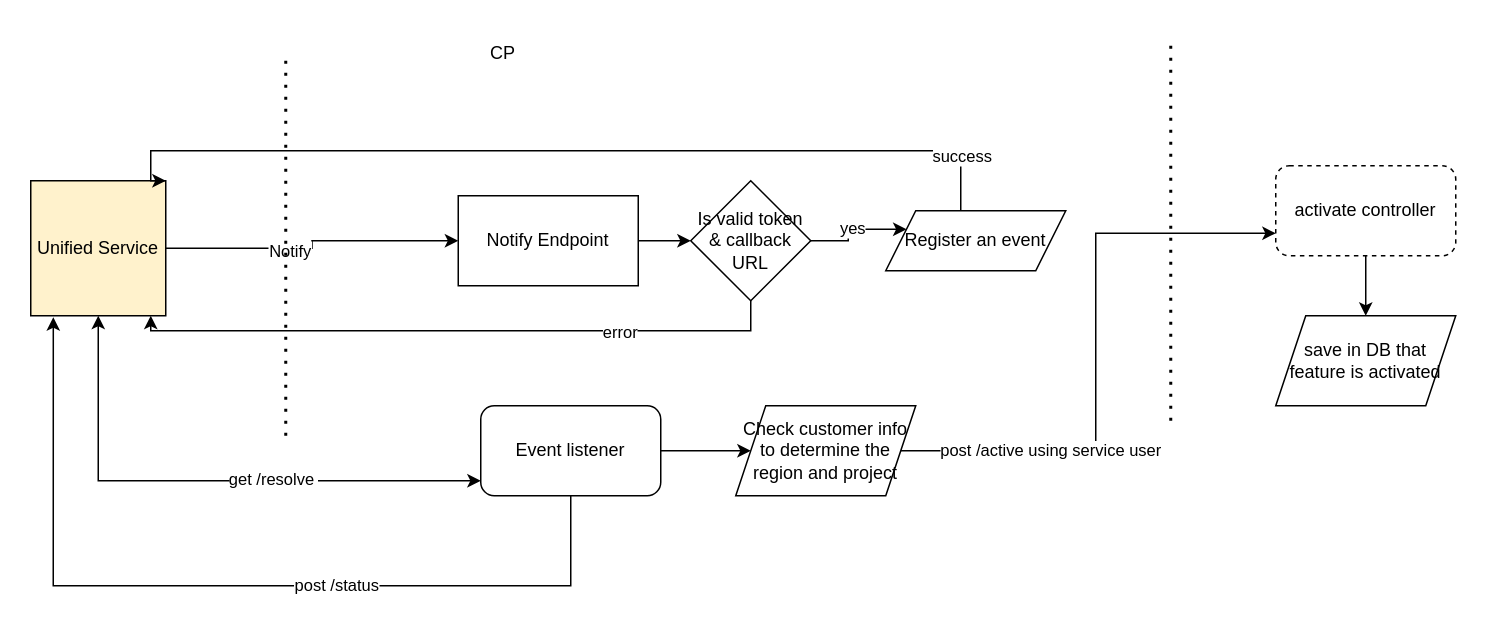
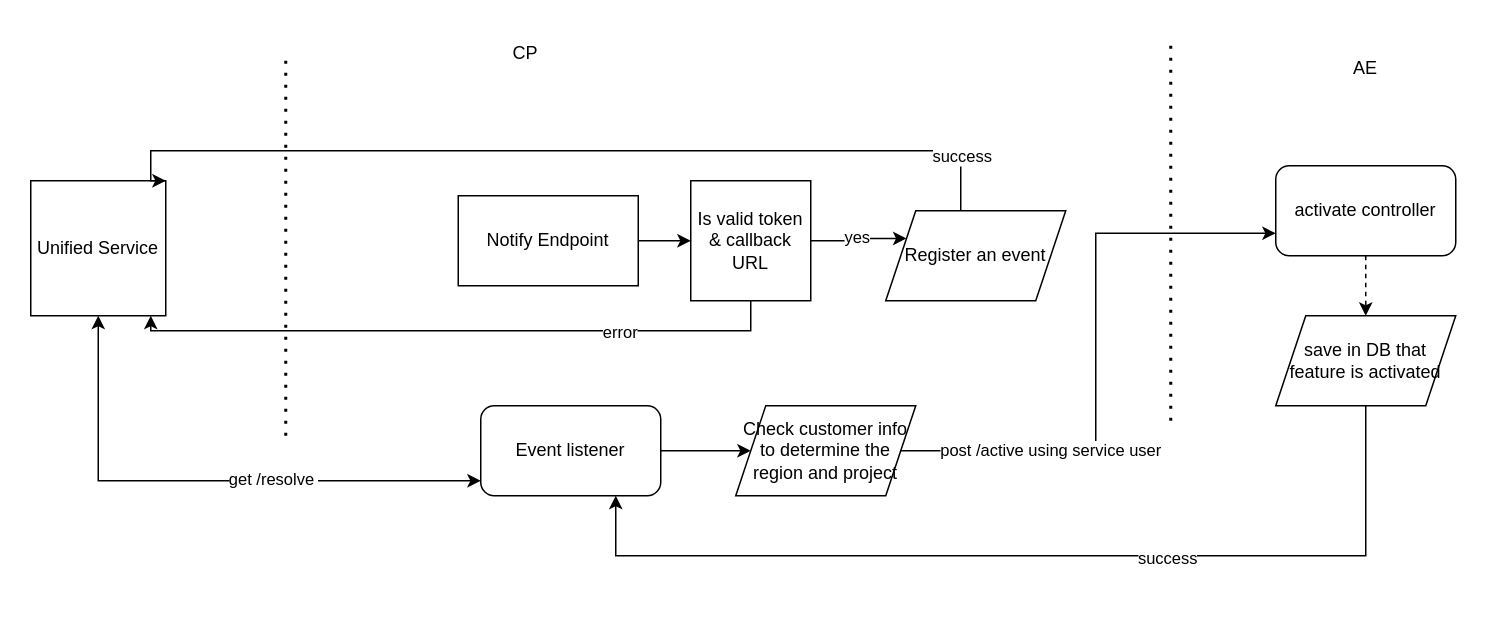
node "CP": moved (503, 53) -> (526, 53)
node "AE": added
node "activate controller": style dashed -> solid
node "Is valid token & callback URL": shape diamond -> rectangle
node "Register an event": size 180x60 -> 180x90
node "Unified Service": fillcolor #fff2cc -> #ffffff
edge "Unified Service" -> "Notify Endpoint": removed, label "Notify"
edge "activate controller" -> "save in DB that feature is activated": style solid -> dashed
edge "save in DB that feature is activated" -> "Event listener": added, label "success"
edge "Event listener" -> "Unified Service": removed, label "post /status"
